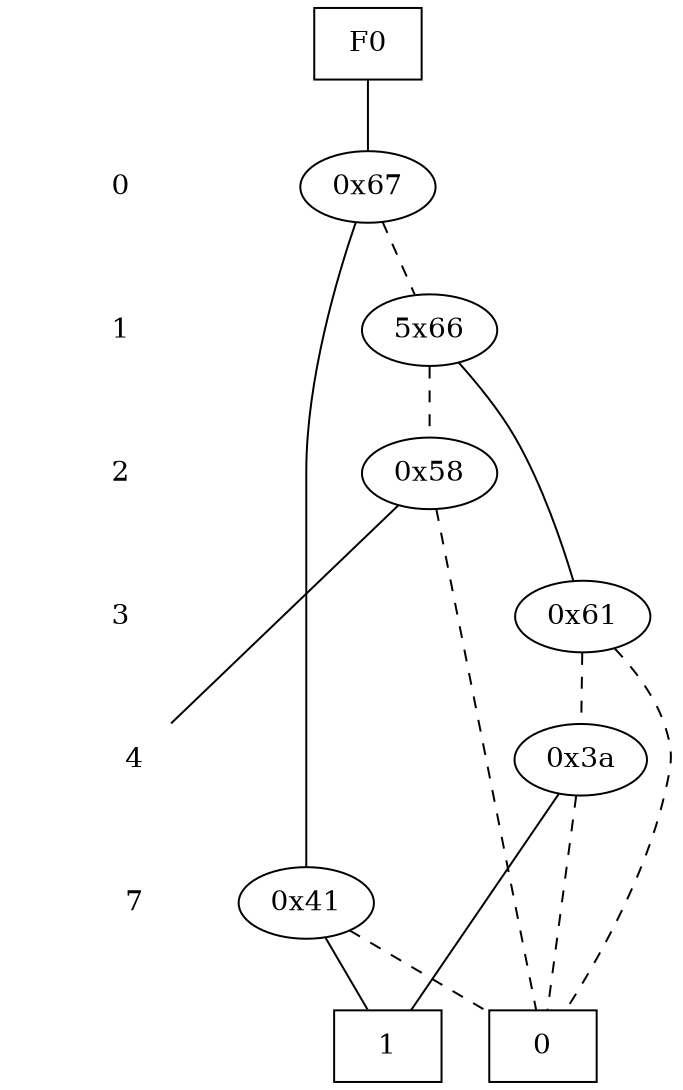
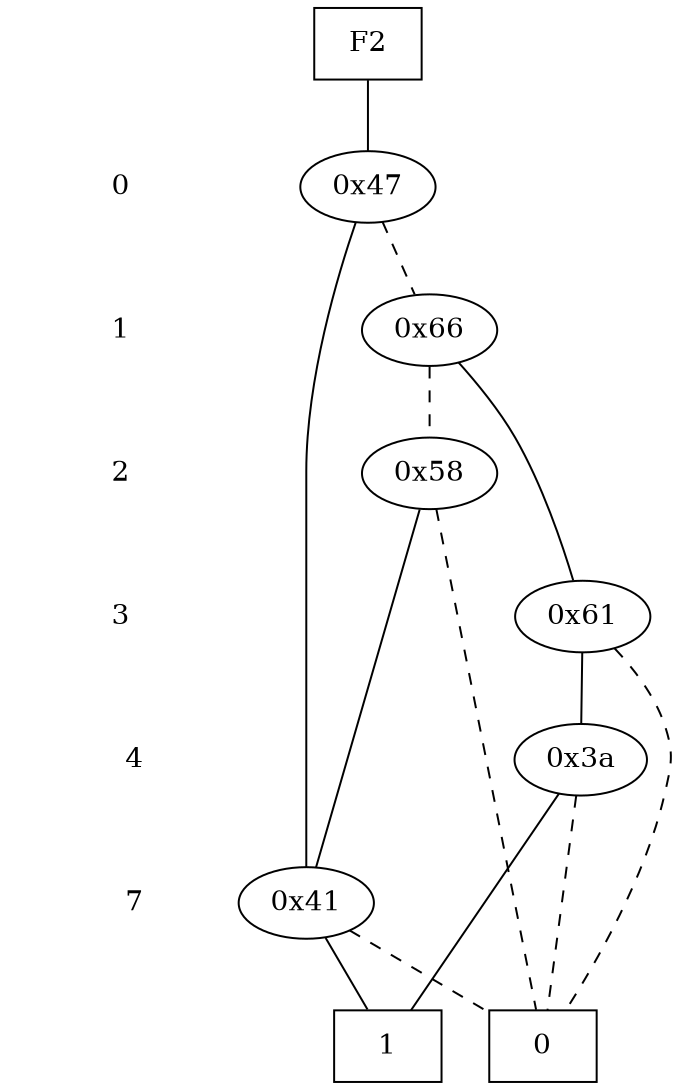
node "F0": label "F0" -> "F2"
node "0x67": label "0x67" -> "0x47"
node "5x66": label "5x66" -> "0x66"
edge "0x58" -- "4": now "0x58" -- "0x41"
edge "0x61" -- "0x3a": style dashed -> solid
